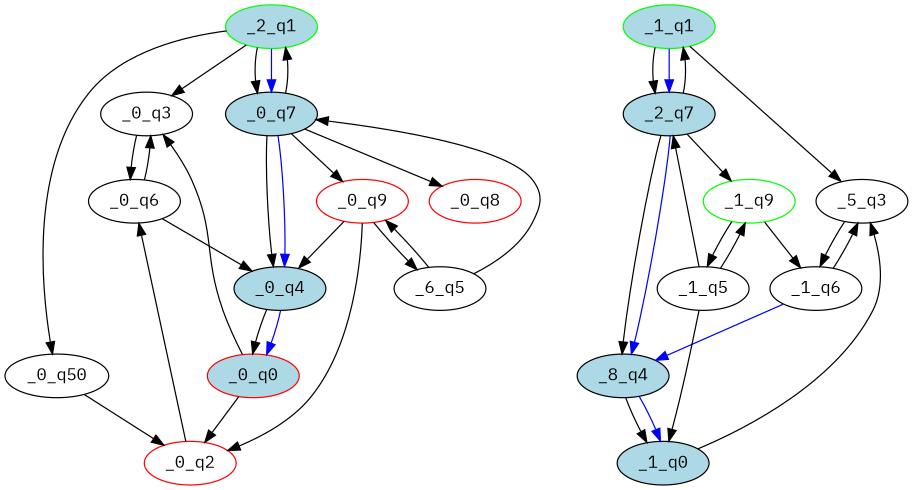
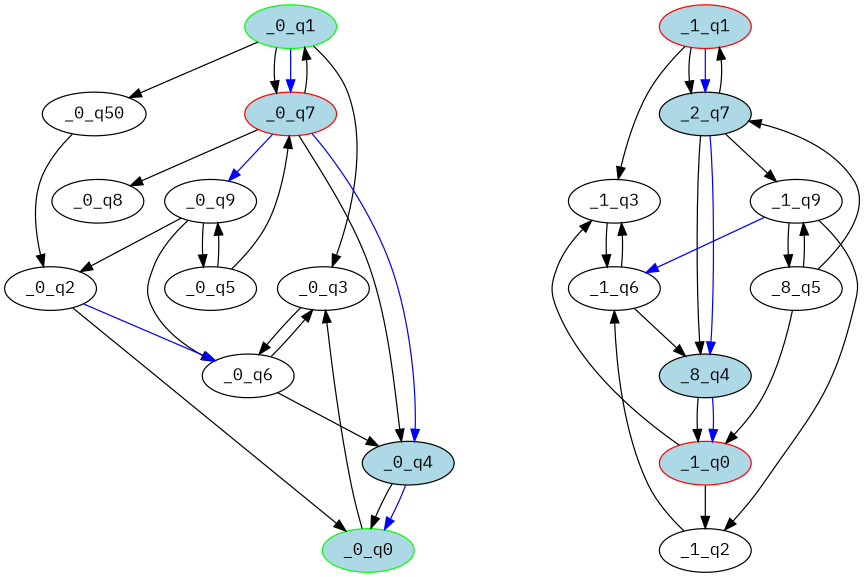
node "_2_q1": label "_2_q1" -> "_0_q1"
node "_1_q1": color green -> red
node "_0_q7": color black -> red
edge "_0_q7" -> "_0_q9": color black -> blue
node "_0_q9": color red -> black
node "_0_q8": color red -> black
node "_1_q9": color green -> black
node "_5_q3": label "_5_q3" -> "_1_q3"
edge "_0_q9" -> "_0_q4": now "_0_q9" -> "_0_q6"
edge "_1_q9" -> "_1_q6": color black -> blue
node "_6_q5": label "_6_q5" -> "_0_q5"
node "_1_q5": label "_1_q5" -> "_8_q5"
edge "_1_q6" -> "_8_q4": color blue -> black
edge "_0_q2" -> "_0_q6": color black -> blue
node "_0_q0": color red -> green
edge "_0_q0" -> "_0_q2": reversed
node "_0_q2": color red -> black
node "_1_q0": color black -> red
node "_1_q2": added
